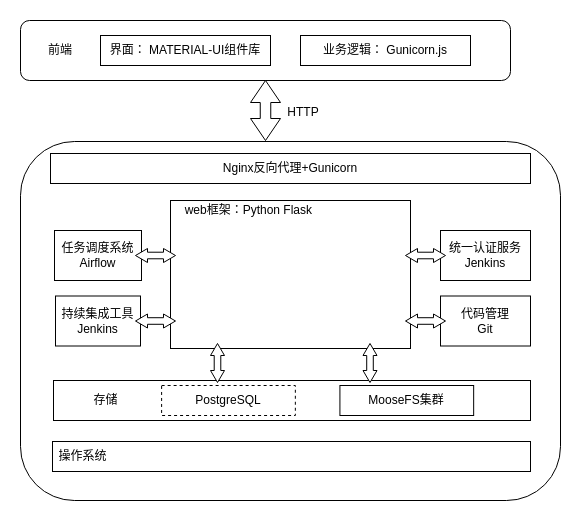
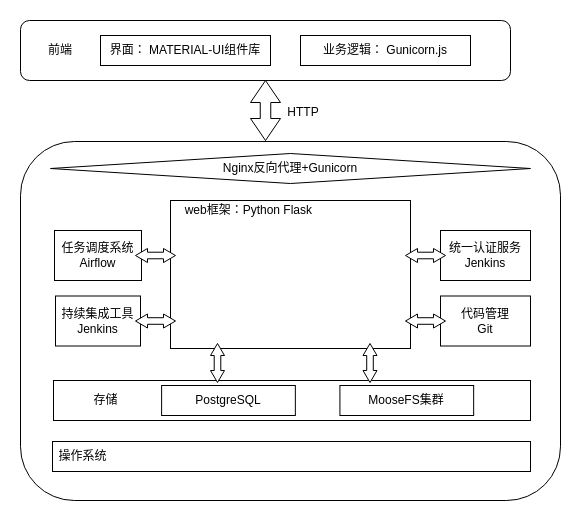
node "Nginx反向代理+Gunicorn": shape rectangle -> diamond
node "PostgreSQL": style dashed -> solid
